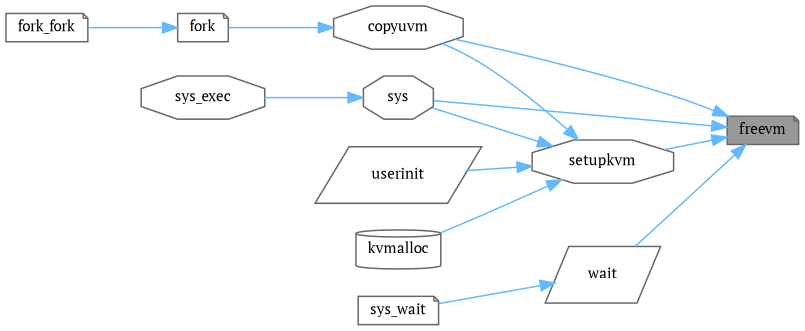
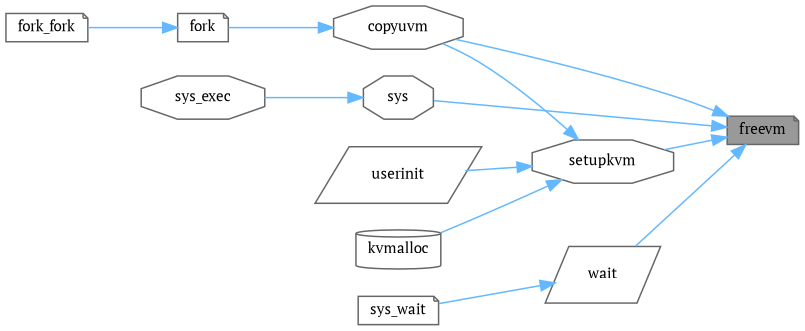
edge "sys" -> "setupkvm": removed
